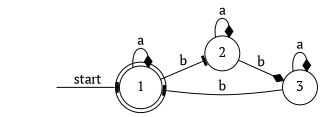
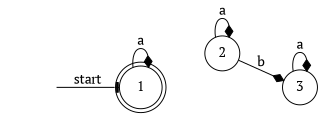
edge "1" -> "2": removed, label "b"
edge "3" -> "1": removed, label "b"
